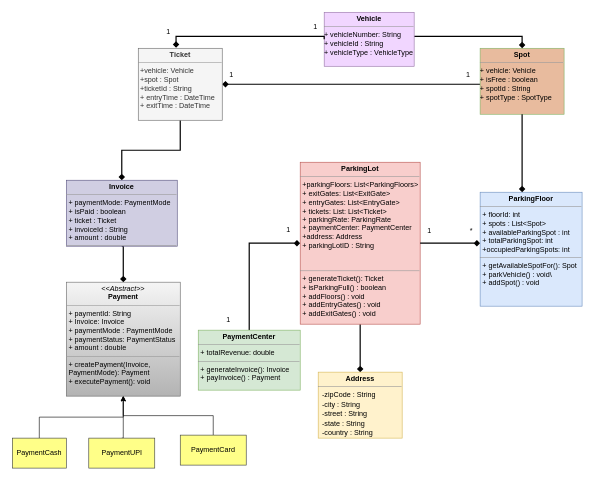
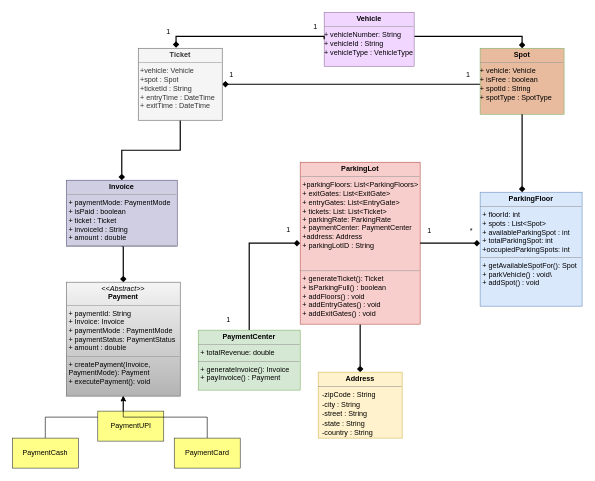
node "PaymentCard": moved (213, 450) -> (207, 453)
node "PaymentCash": size 54x30 -> 66x30
node "PaymentUPI": moved (122, 453) -> (131, 426)
